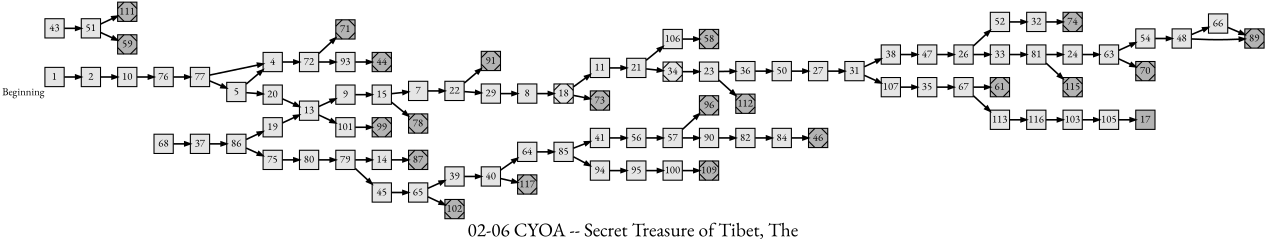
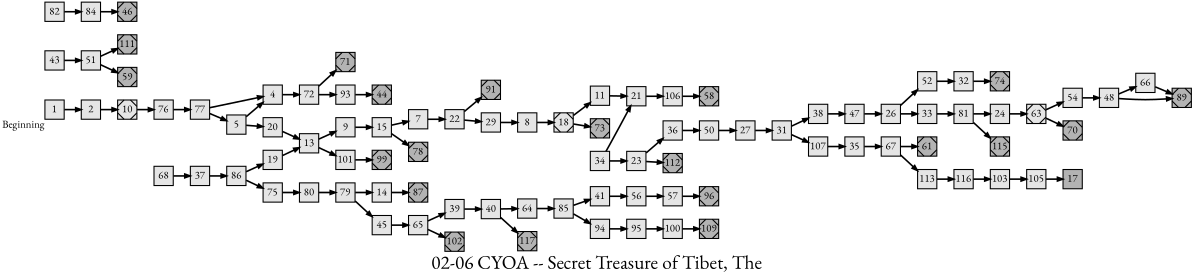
node "63": shape box -> Msquare
edge "21" -> "34": reversed
node "34": shape Msquare -> box
node "10": shape box -> Msquare
node "90": removed
